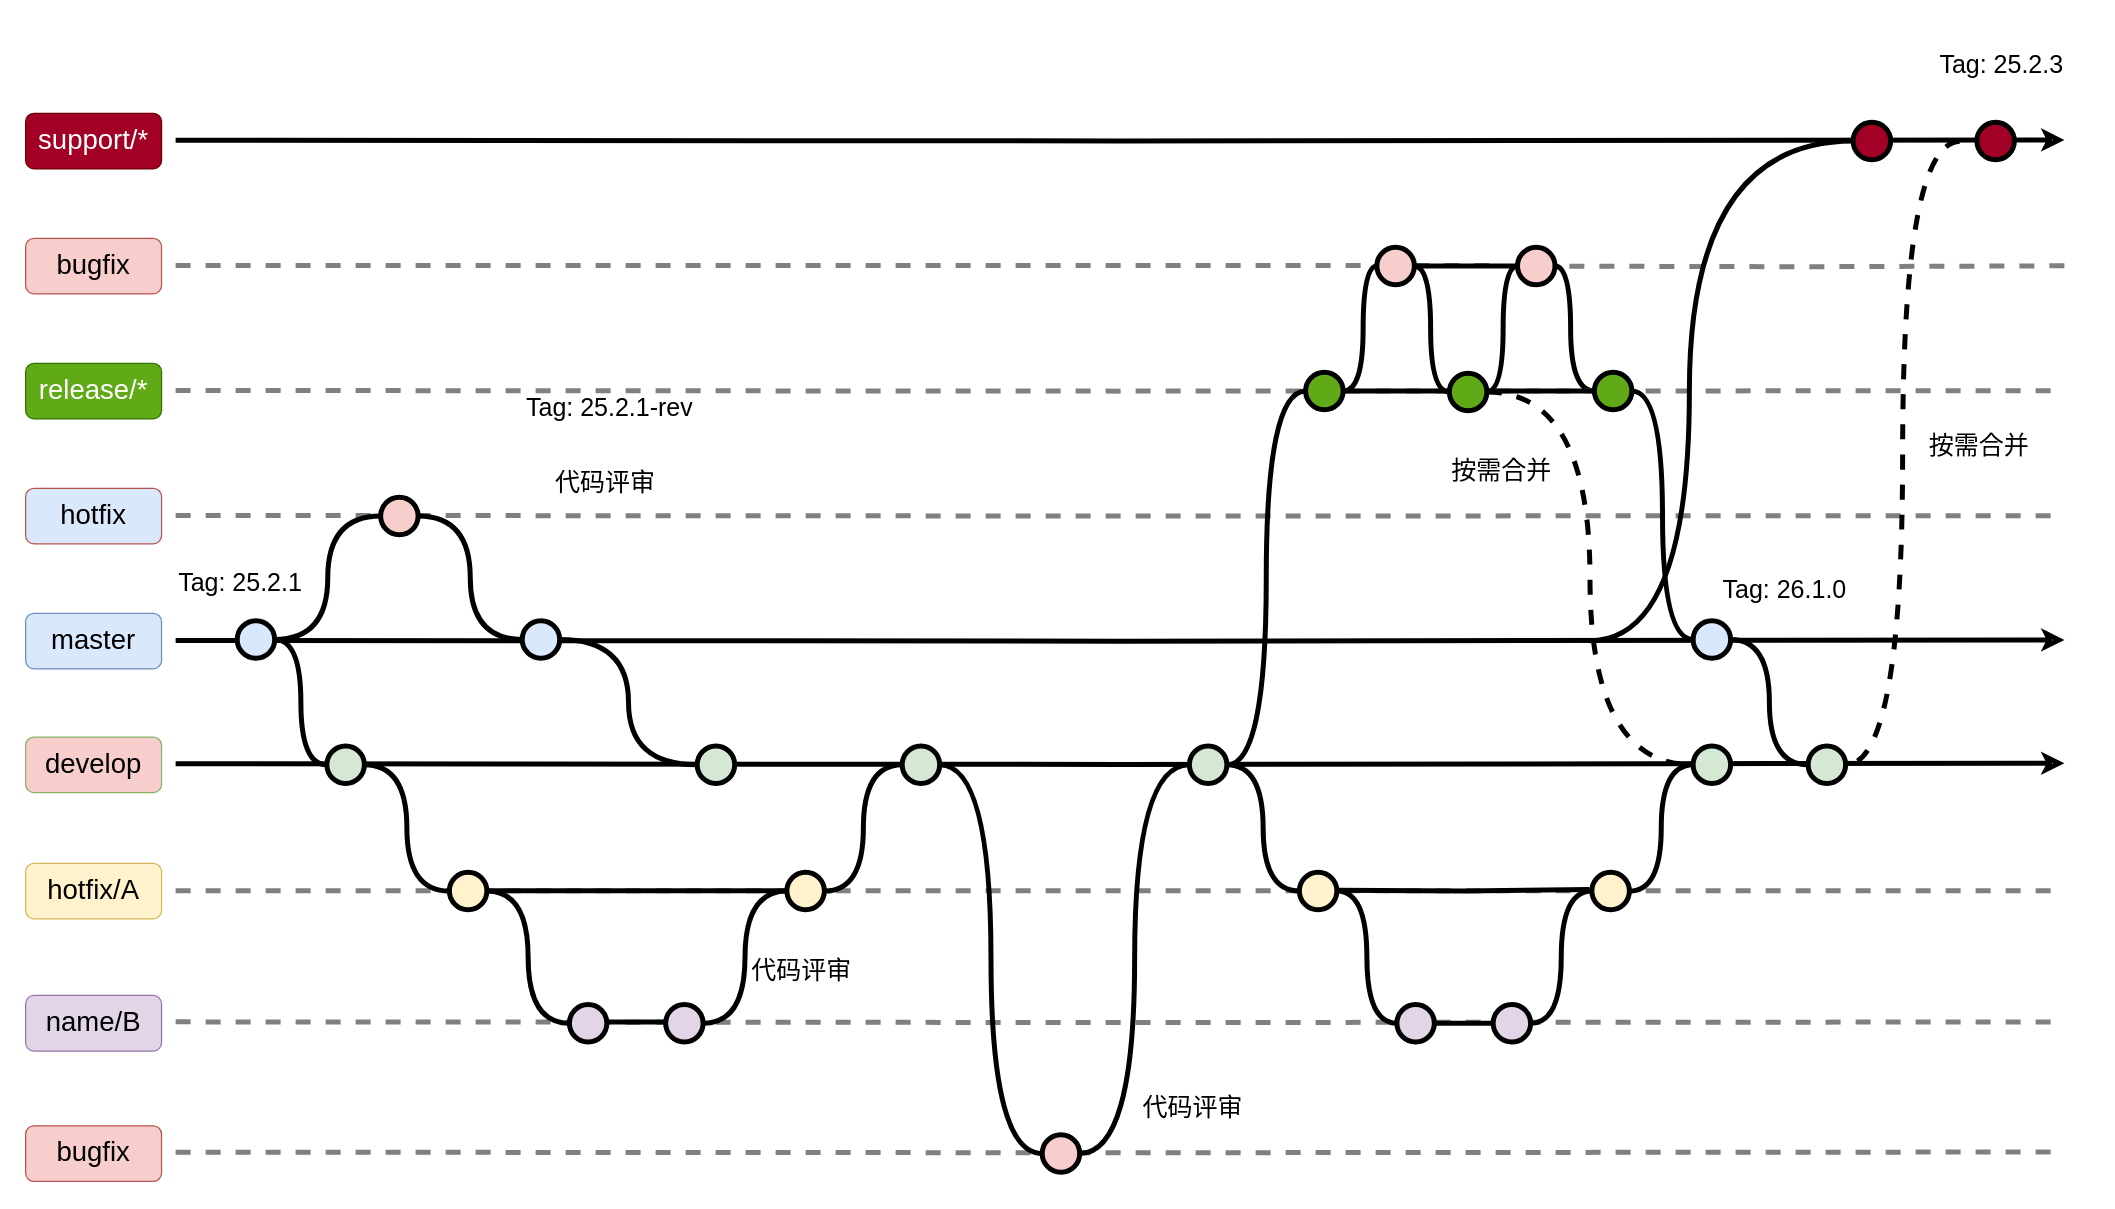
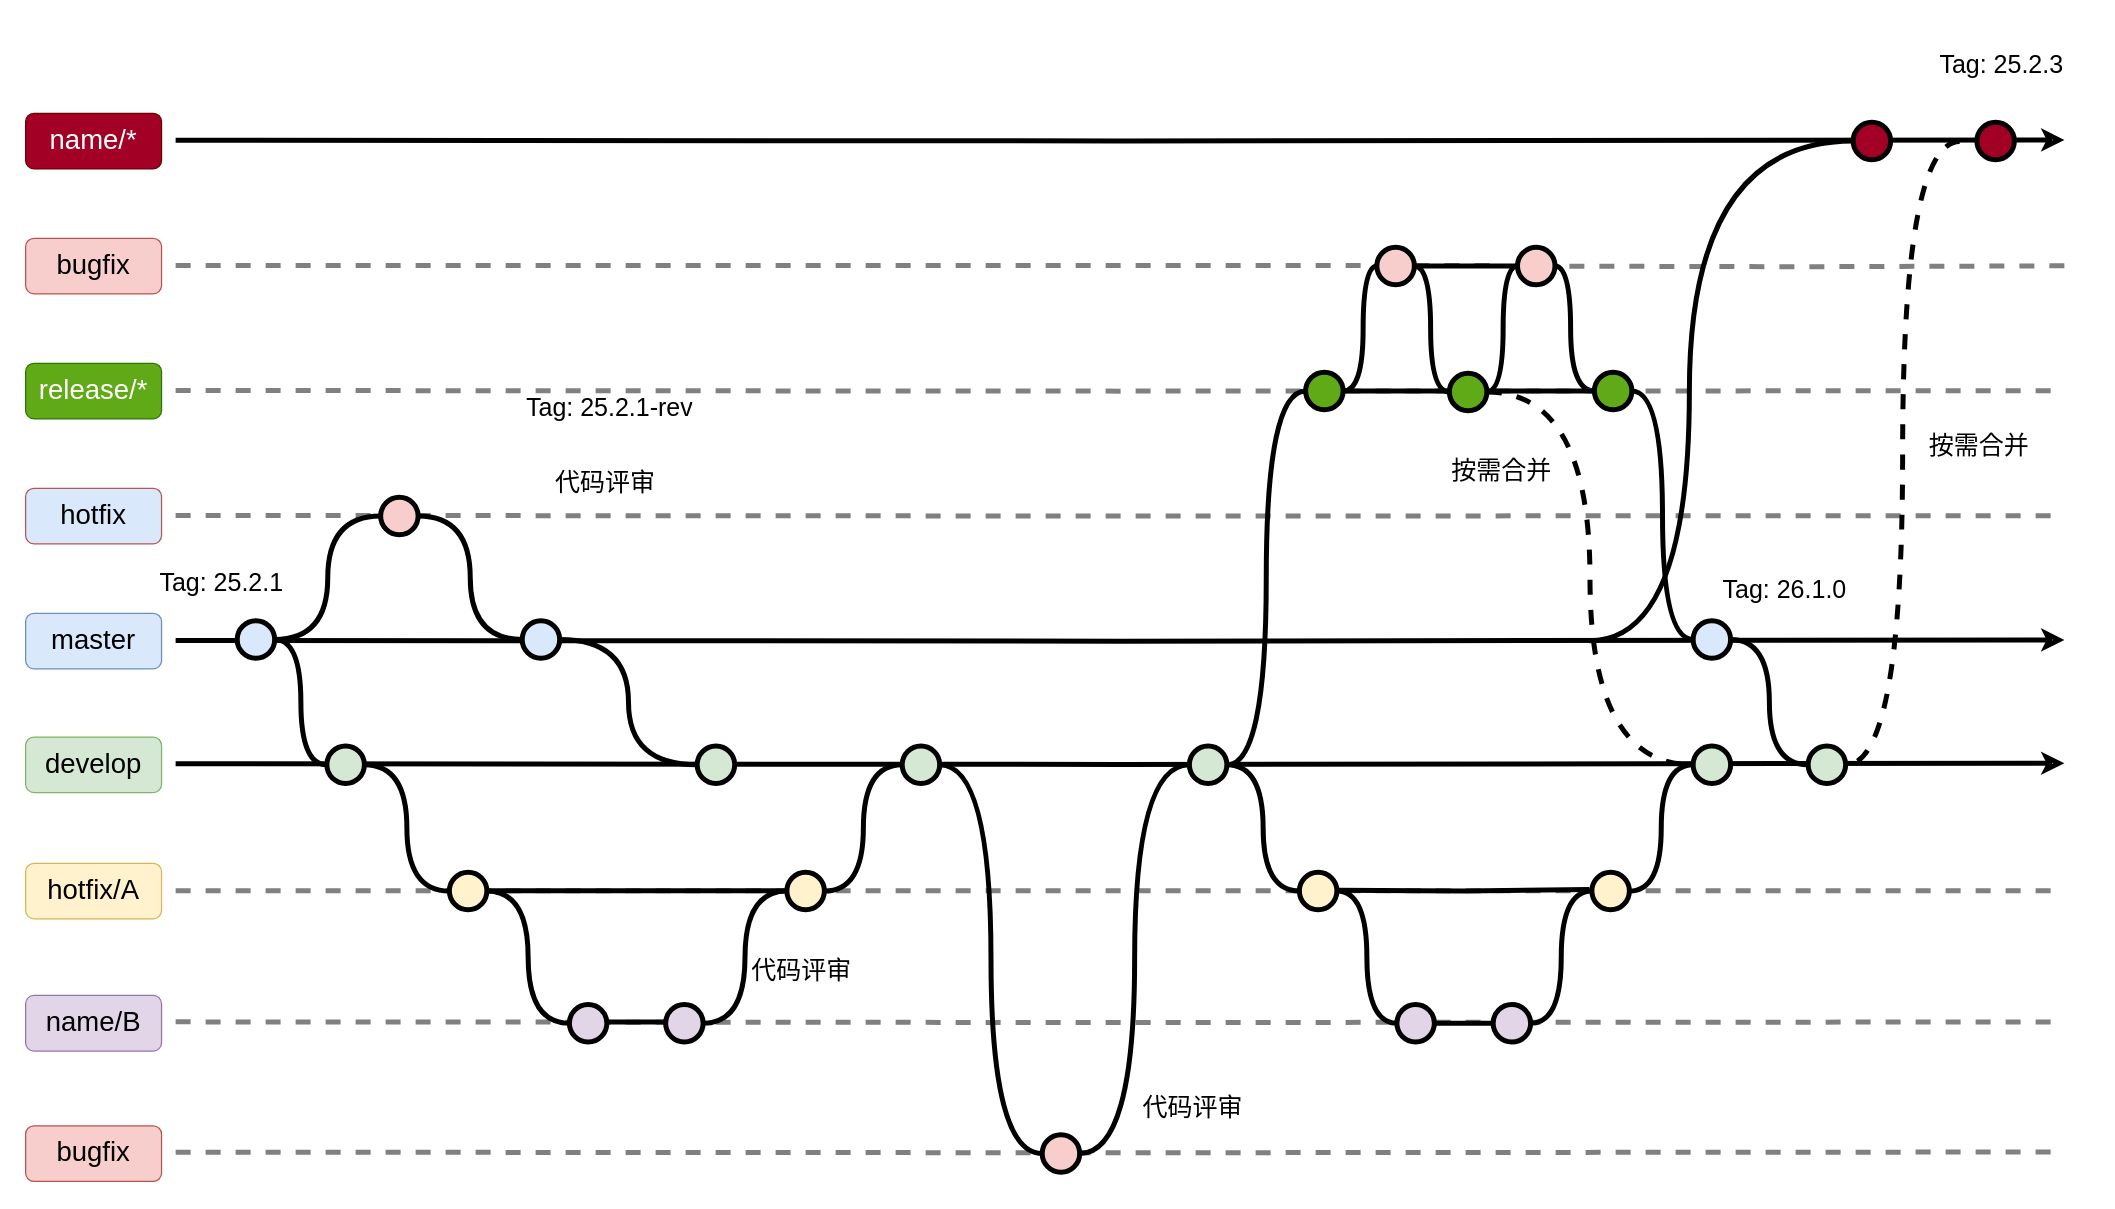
node "support/*": label "support/*" -> "name/*"
node "Tag: 25.2.1": moved (240, 582) -> (222, 582)
node "develop": fillcolor #f8cecc -> #d5e8d4
